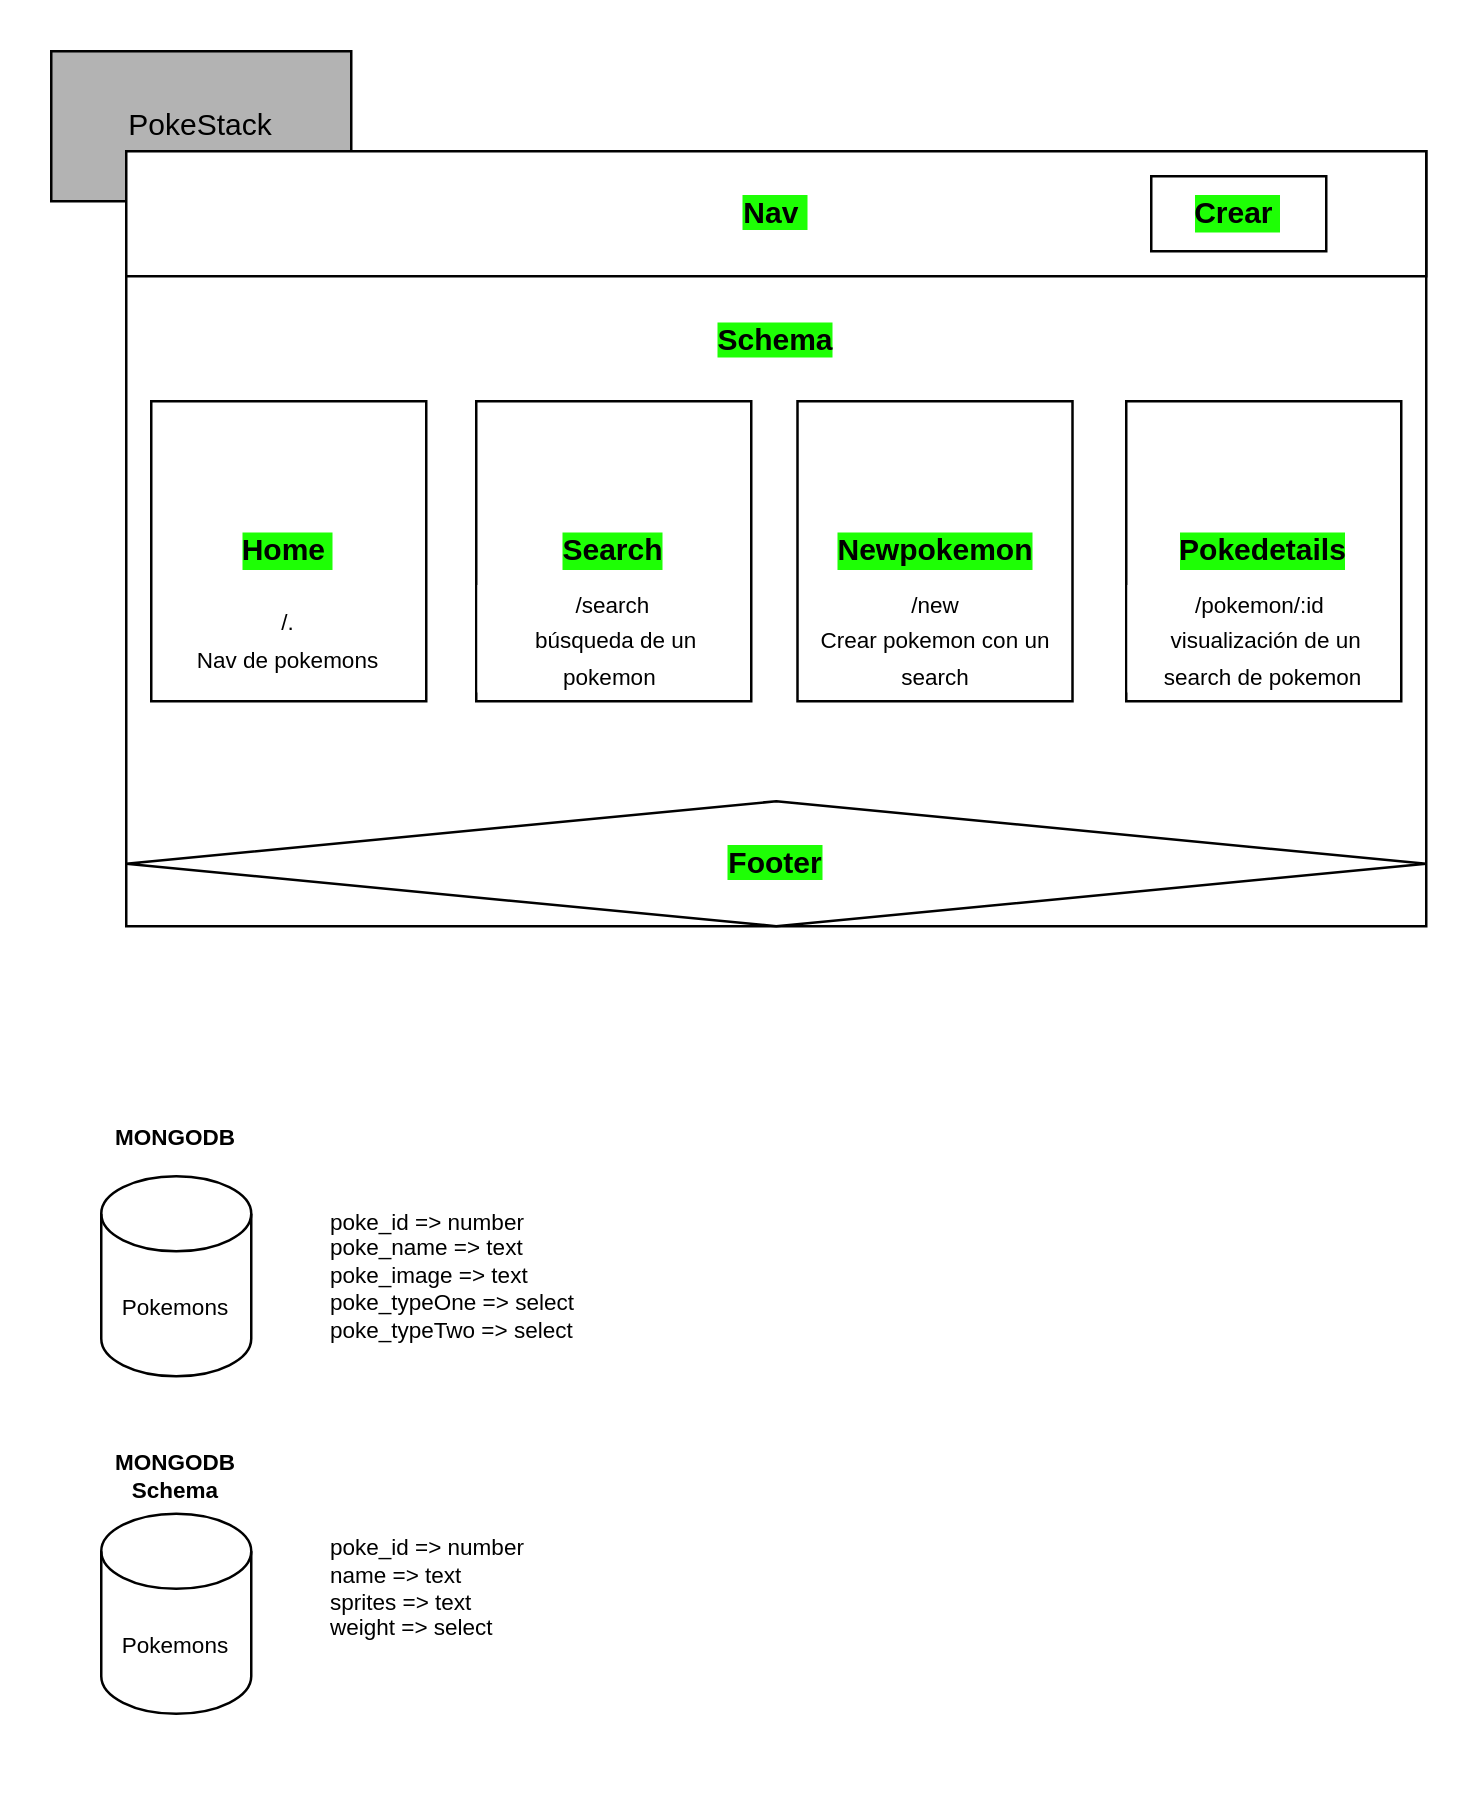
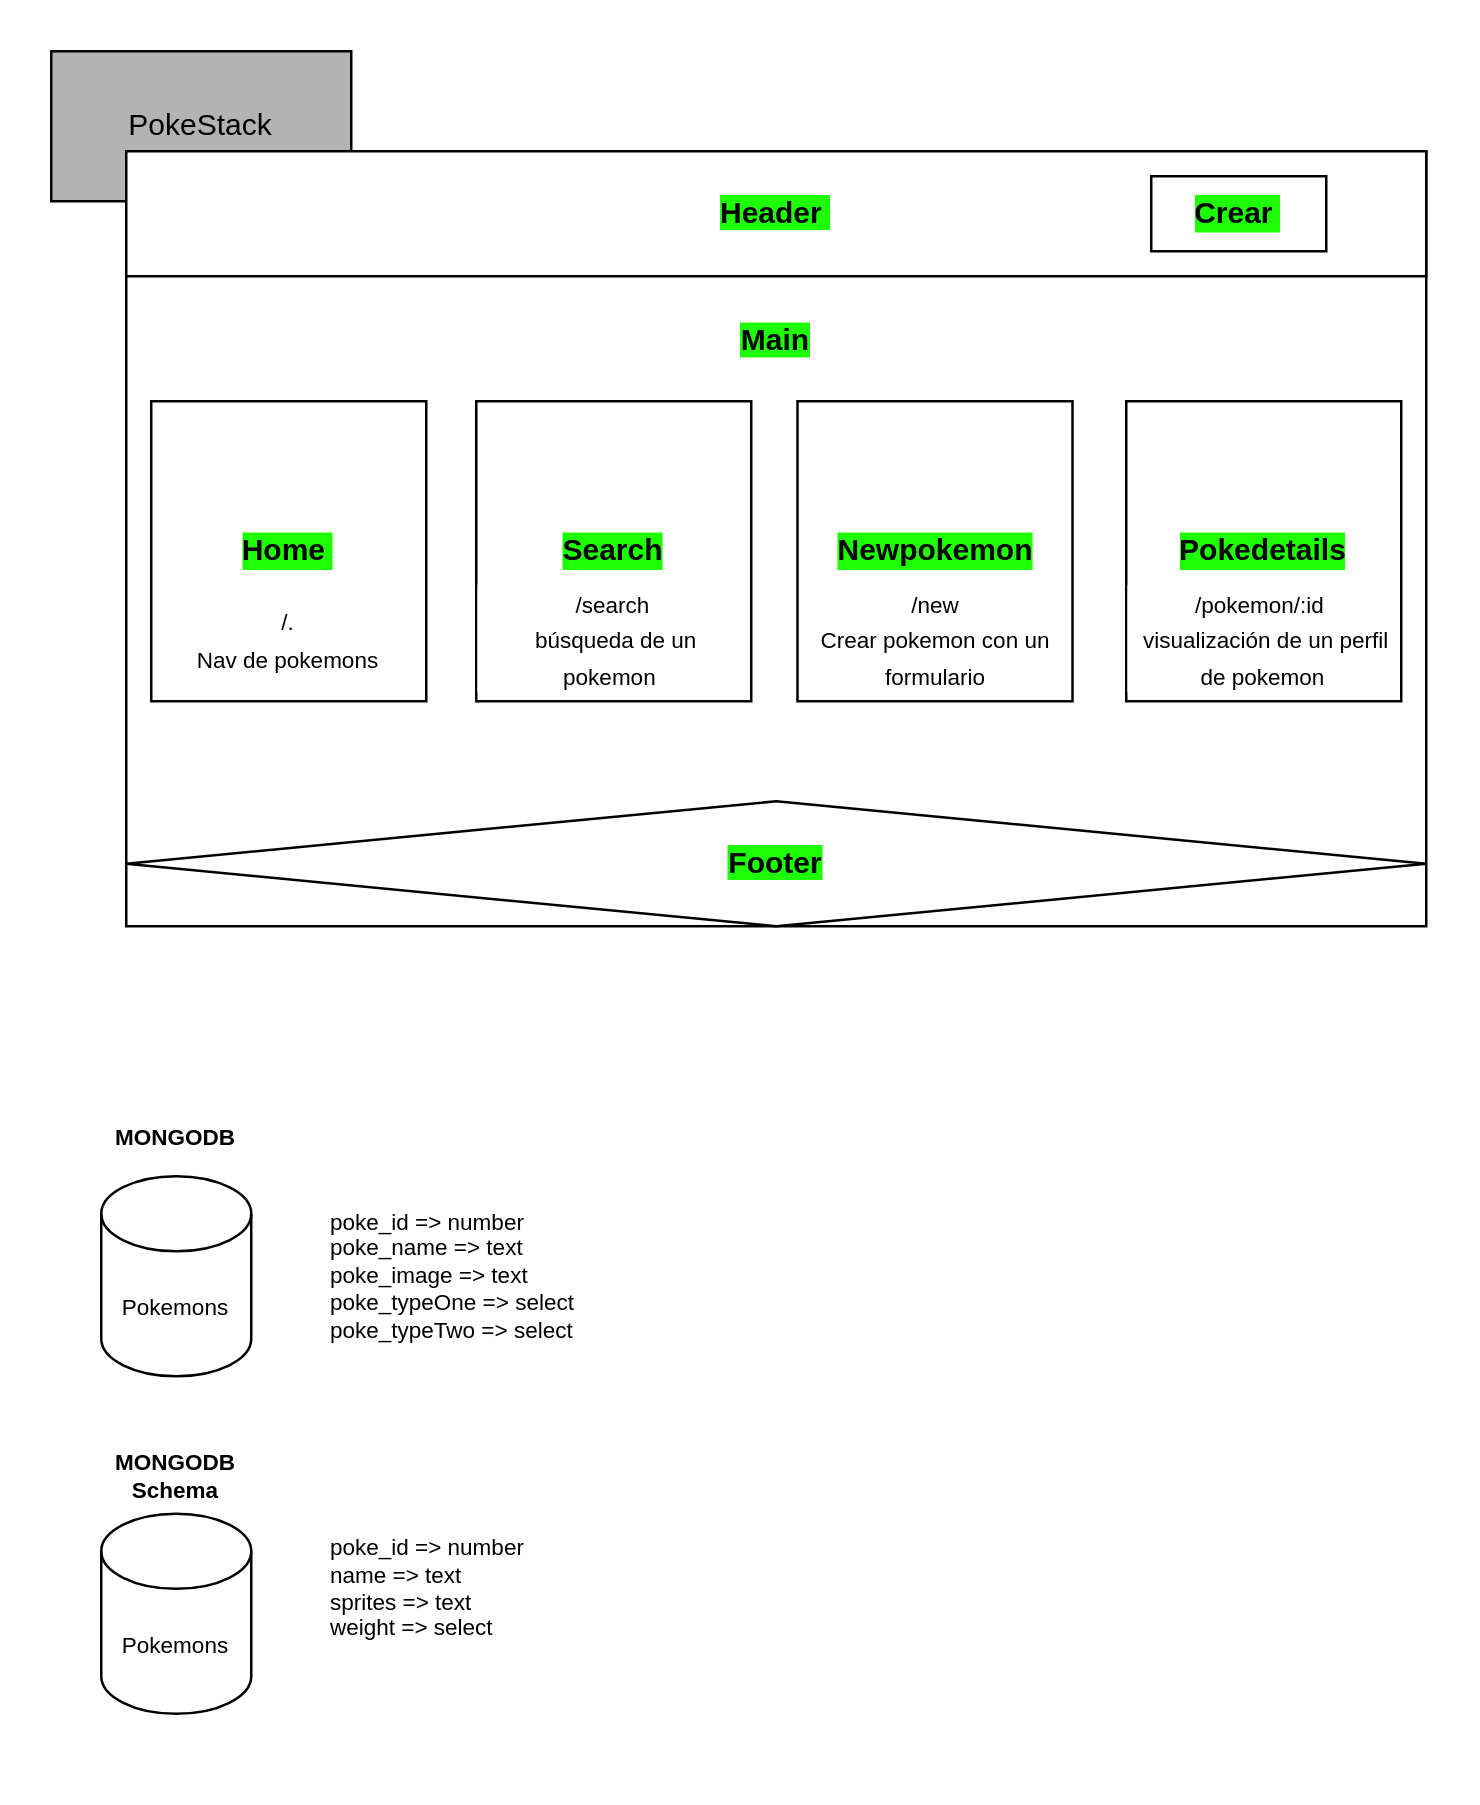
node "Nav": label "Nav" -> "Header"
node "Schema": label "Schema" -> "Main"
node "/new Crear pokemon con un search": label "/new Crear pokemon con un search" -> "/new Crear pokemon con un formulario"
node "/pokemon/:id visualización de un search de pokemon": label "/pokemon/:id visualización de un search de pokemon" -> "/pokemon/:id visualización de un perfil de pokemon"
